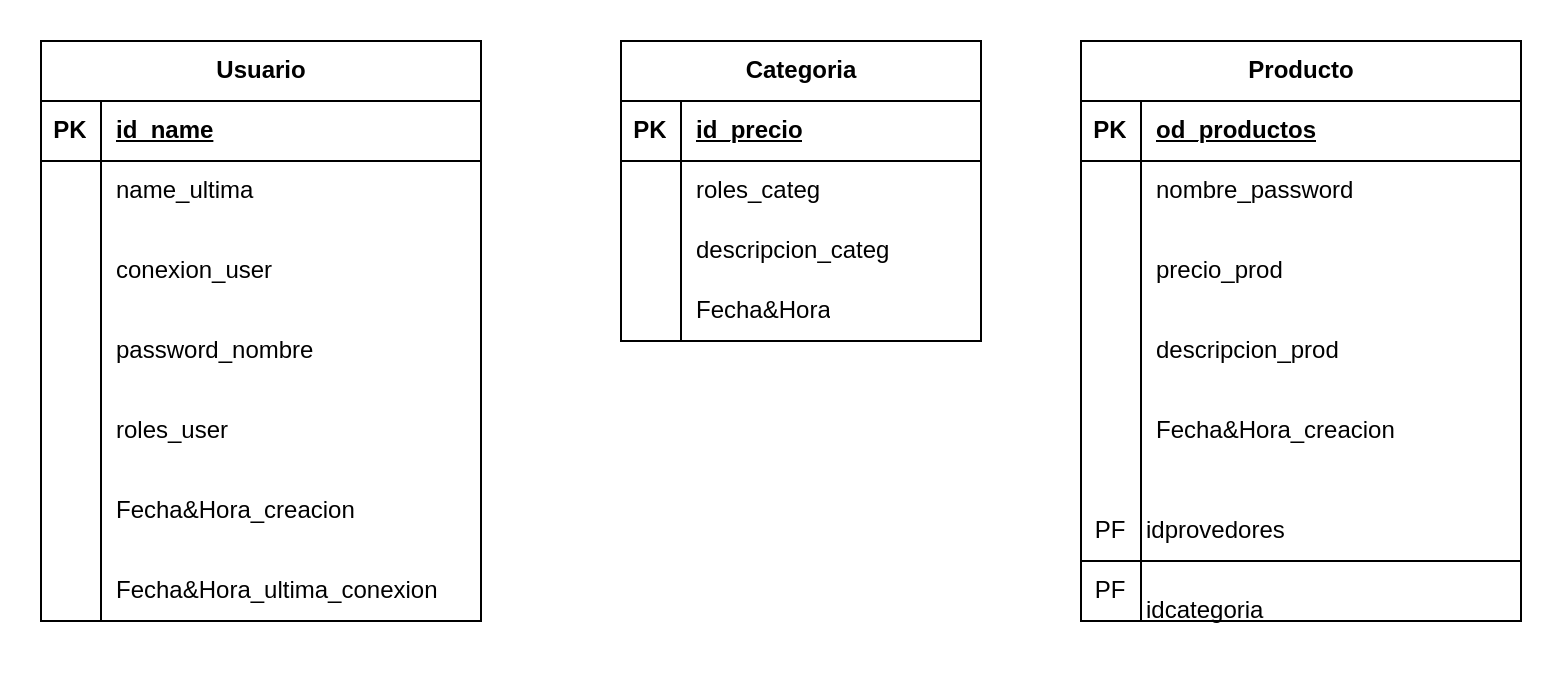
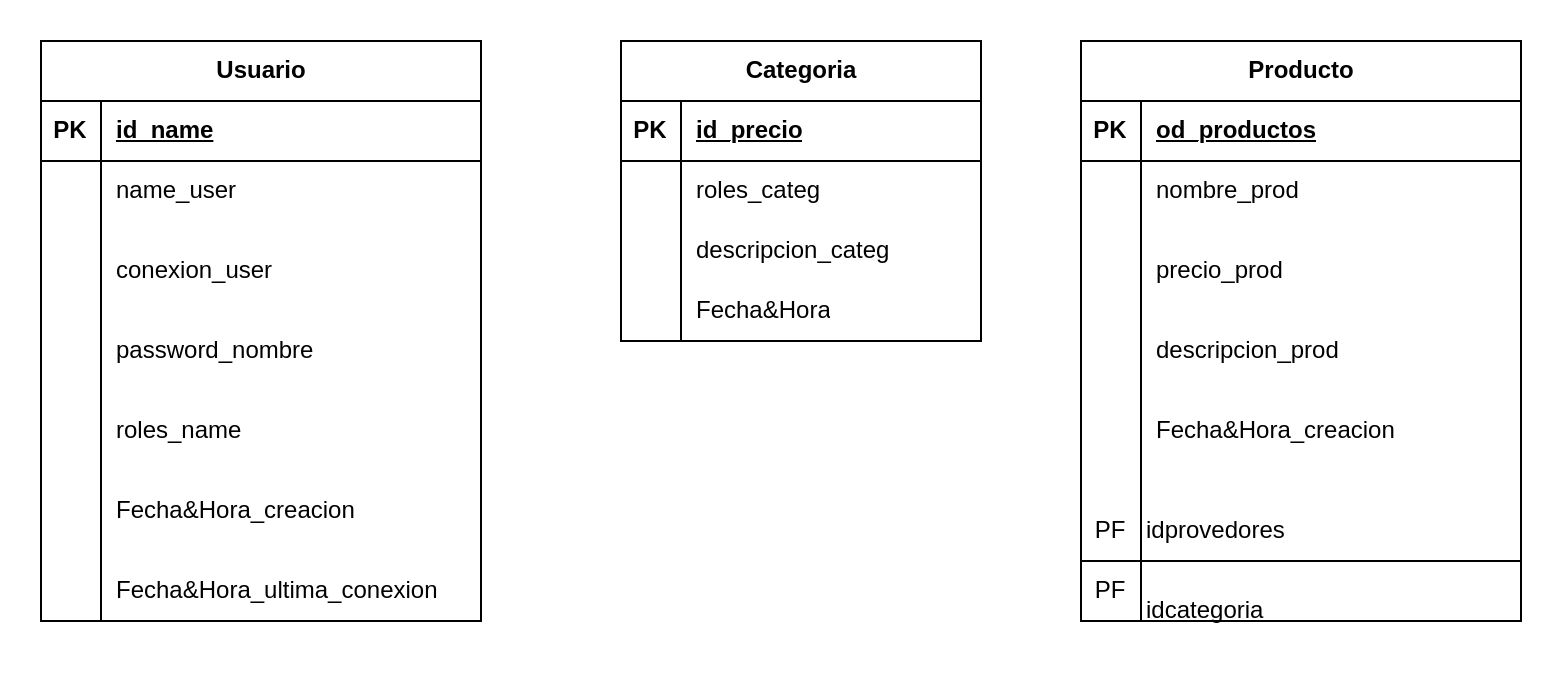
node "name_ultima": label "name_ultima" -> "name_user"
node "nombre_password": label "nombre_password" -> "nombre_prod"
node "roles_user": label "roles_user" -> "roles_name"
